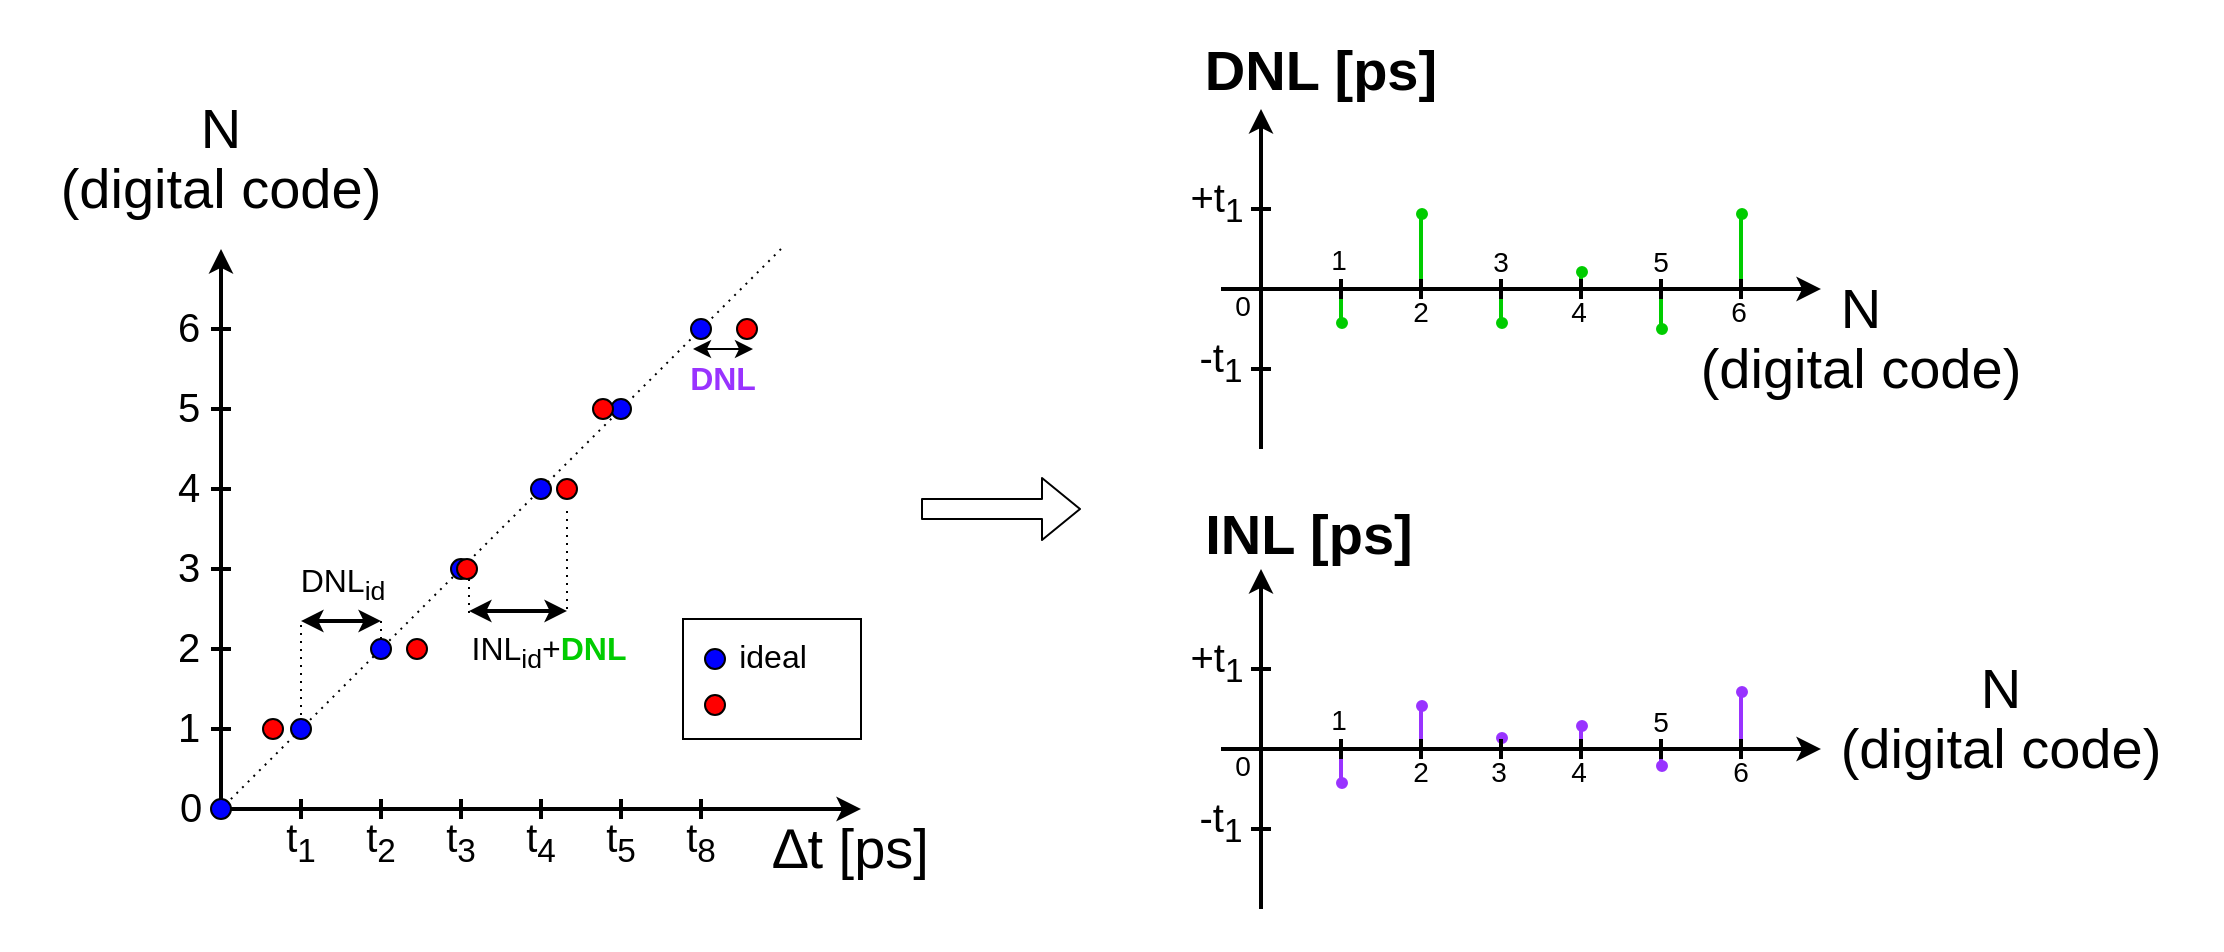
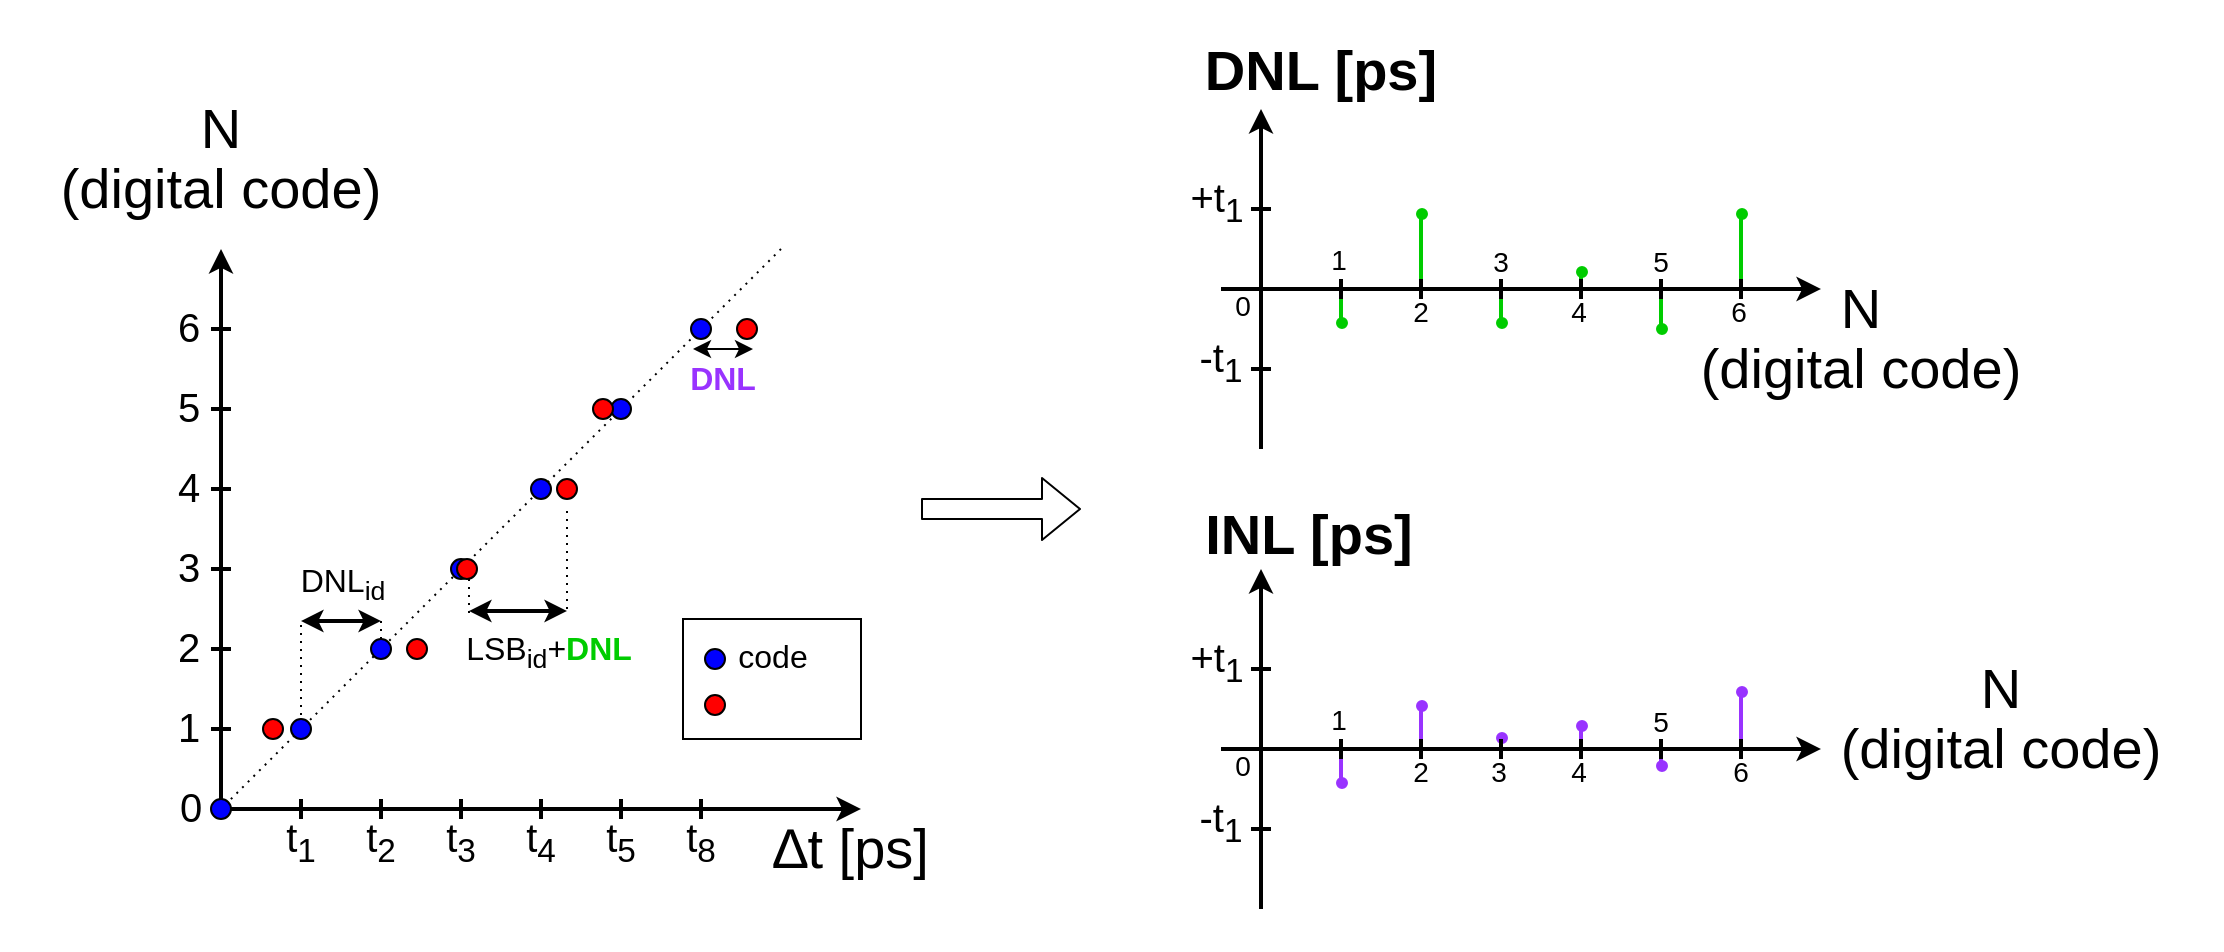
node "INLid+DNL": label "INLid+DNL" -> "LSBid+DNL"
node "ideal": label "ideal" -> "code"
